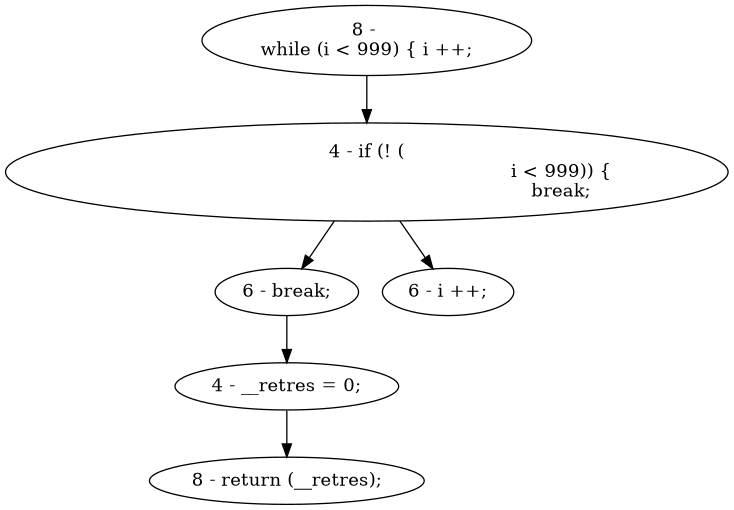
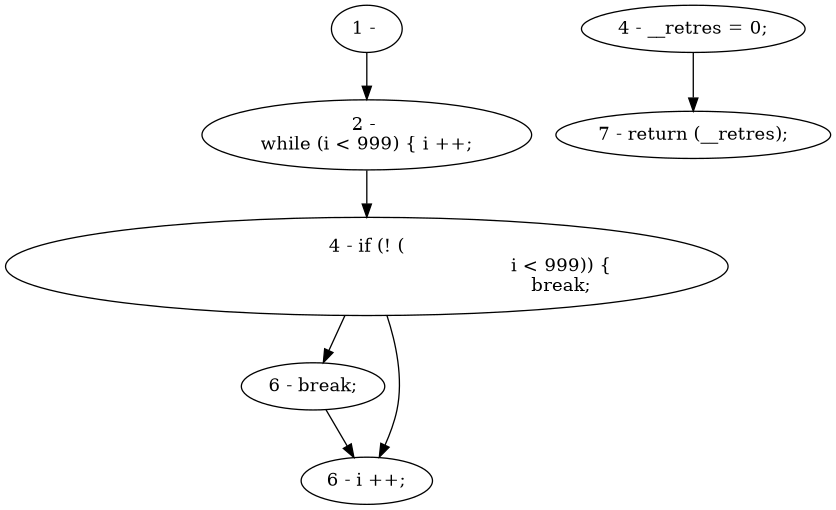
node "1 -": added
node "8 - while (i < 999) { i ++;": label "8 - while (i < 999) { i ++;" -> "2 - while (i < 999) { i ++;"
edge "6 - break;" -> "4 - __retres = 0;": now "6 - break;" -> "6 - i ++;"
node "8 - return (__retres);": label "8 - return (__retres);" -> "7 - return (__retres);"
